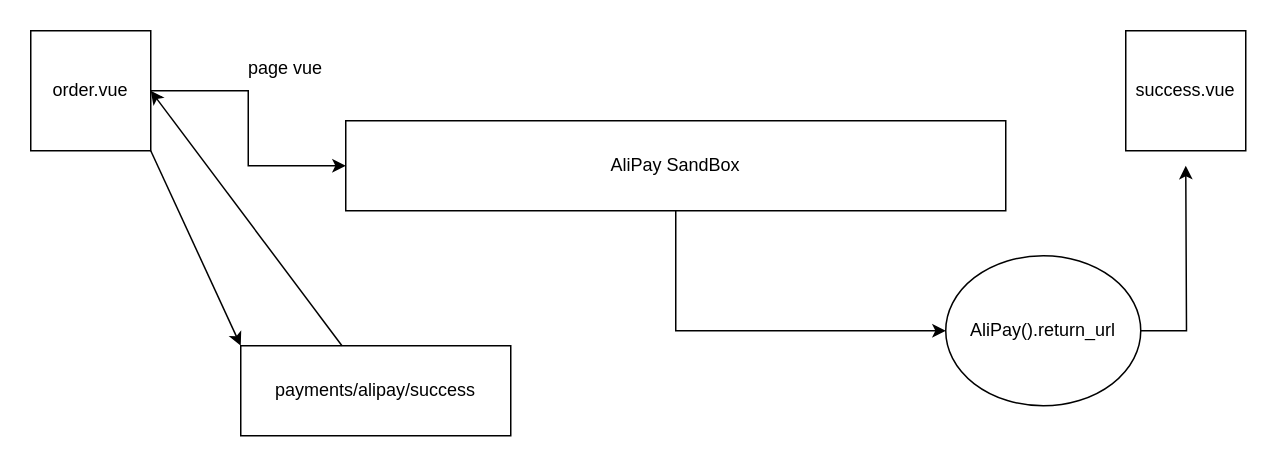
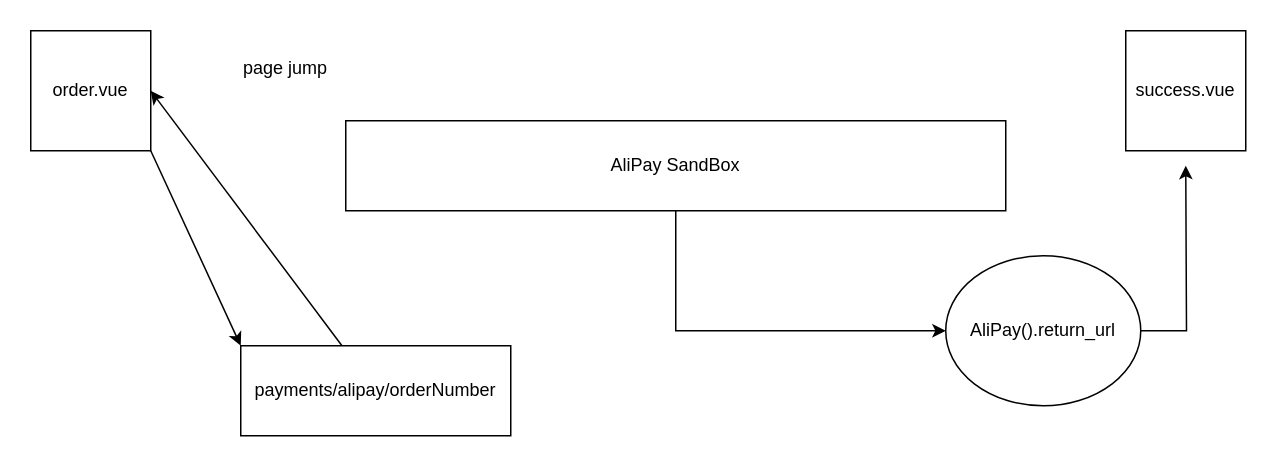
node "page vue": label "page vue" -> "page jump"
edge "order.vue" -> "AliPay SandBox": removed
node "payments/alipay/success": label "payments/alipay/success" -> "payments/alipay/orderNumber"
